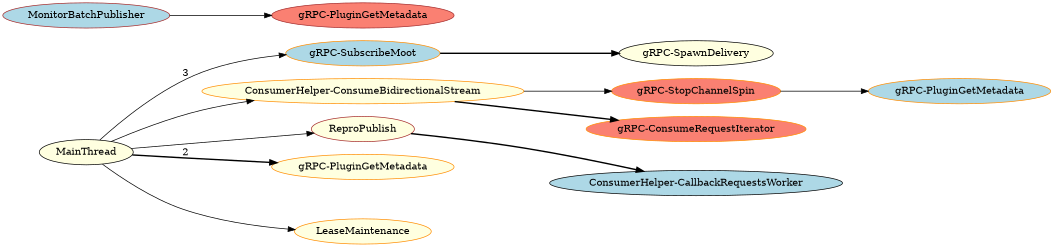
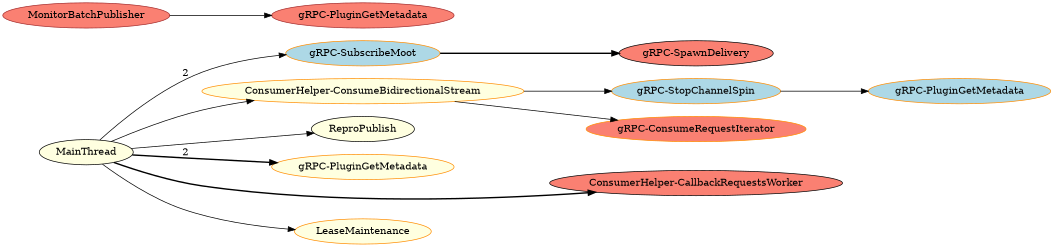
node "MonitorBatchPublisher": fillcolor lightblue -> salmon
node "gRPC-SpawnDelivery": fillcolor lightyellow -> salmon
edge "MainThread" -> "gRPC-SubscribeMoot": label "3" -> "2"
node "gRPC-StopChannelSpin": fillcolor salmon -> lightblue
edge "ConsumerHelper-ConsumeBidirectionalStream" -> "gRPC-ConsumeRequestIterator": style bold -> solid
node "ReproPublish": color brown -> black
edge "ReproPublish" -> "ConsumerHelper-CallbackRequestsWorker": now "MainThread" -> "ConsumerHelper-CallbackRequestsWorker"
node "ConsumerHelper-CallbackRequestsWorker": fillcolor lightblue -> salmon
